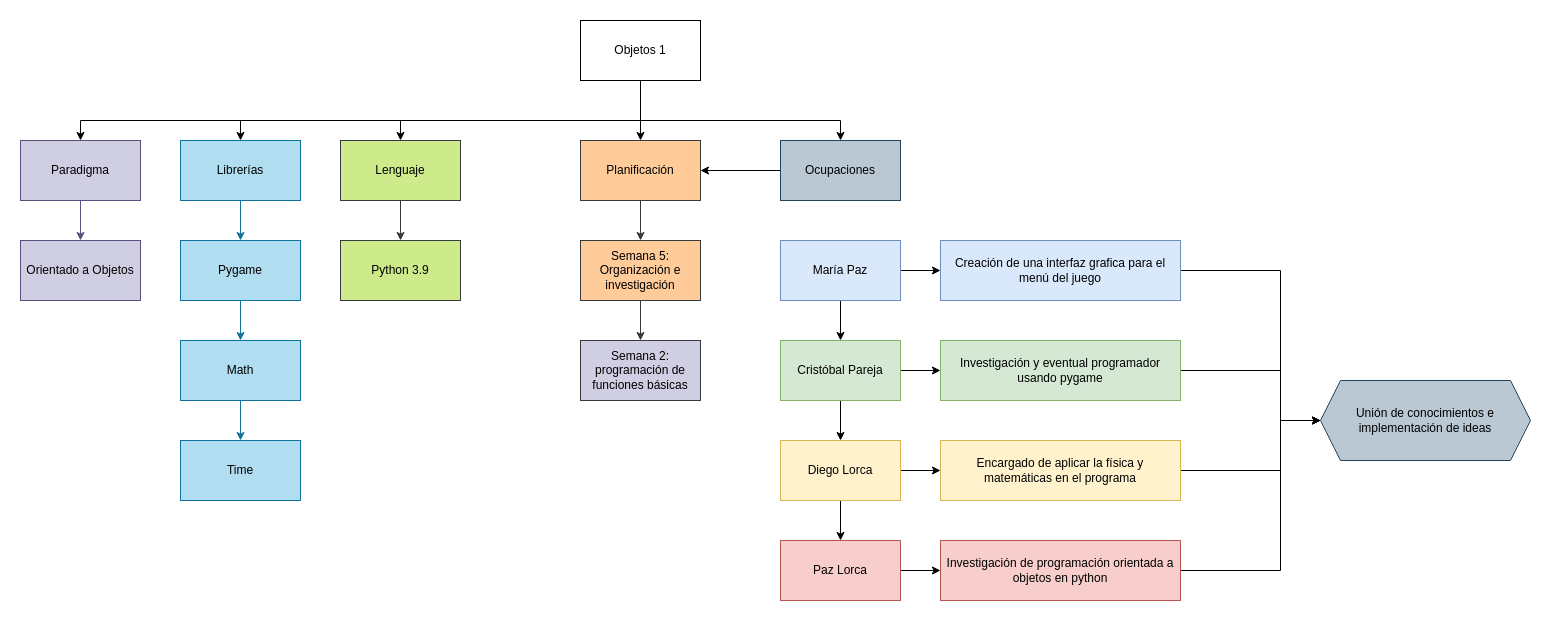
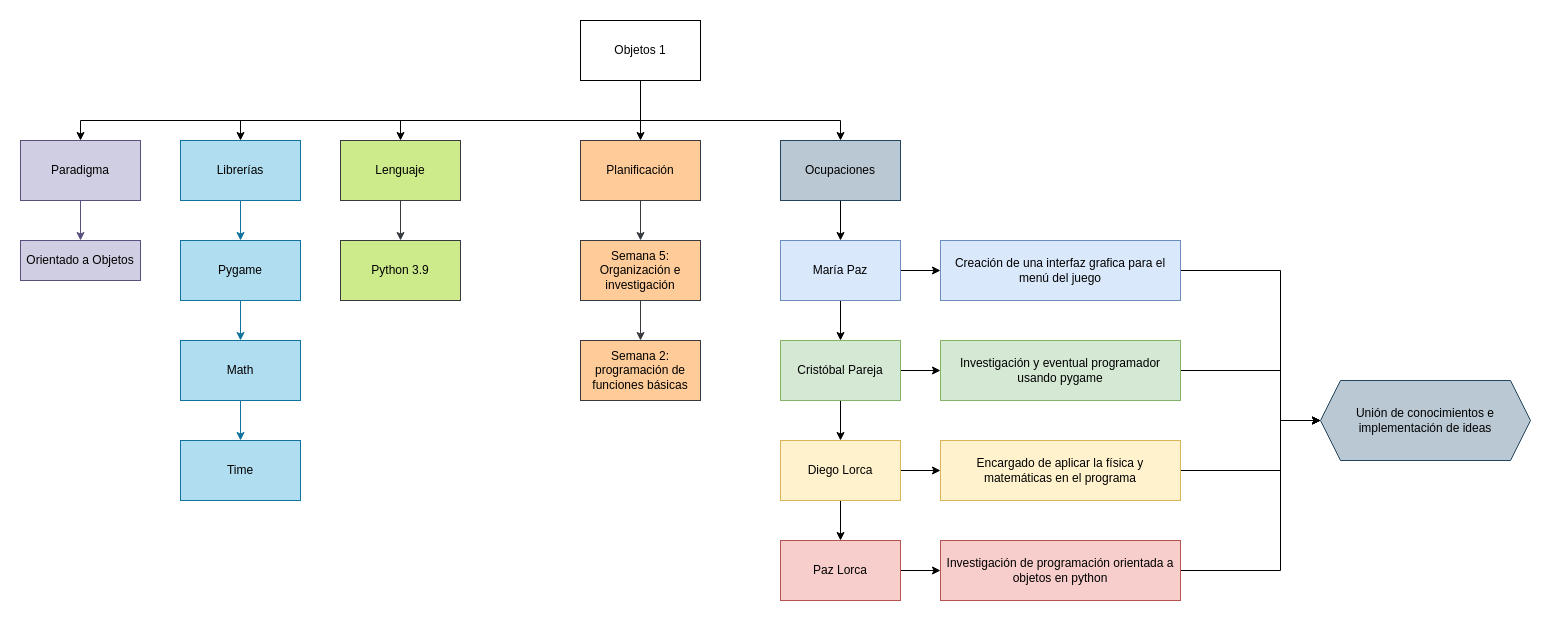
edge "Ocupaciones" -> "Planificación": now "Ocupaciones" -> "María Paz"
node "Orientado a Objetos": size 120x60 -> 120x40
node "Semana 2: programación de funciones básicas": fillcolor #d0cee2 -> #ffcc99
